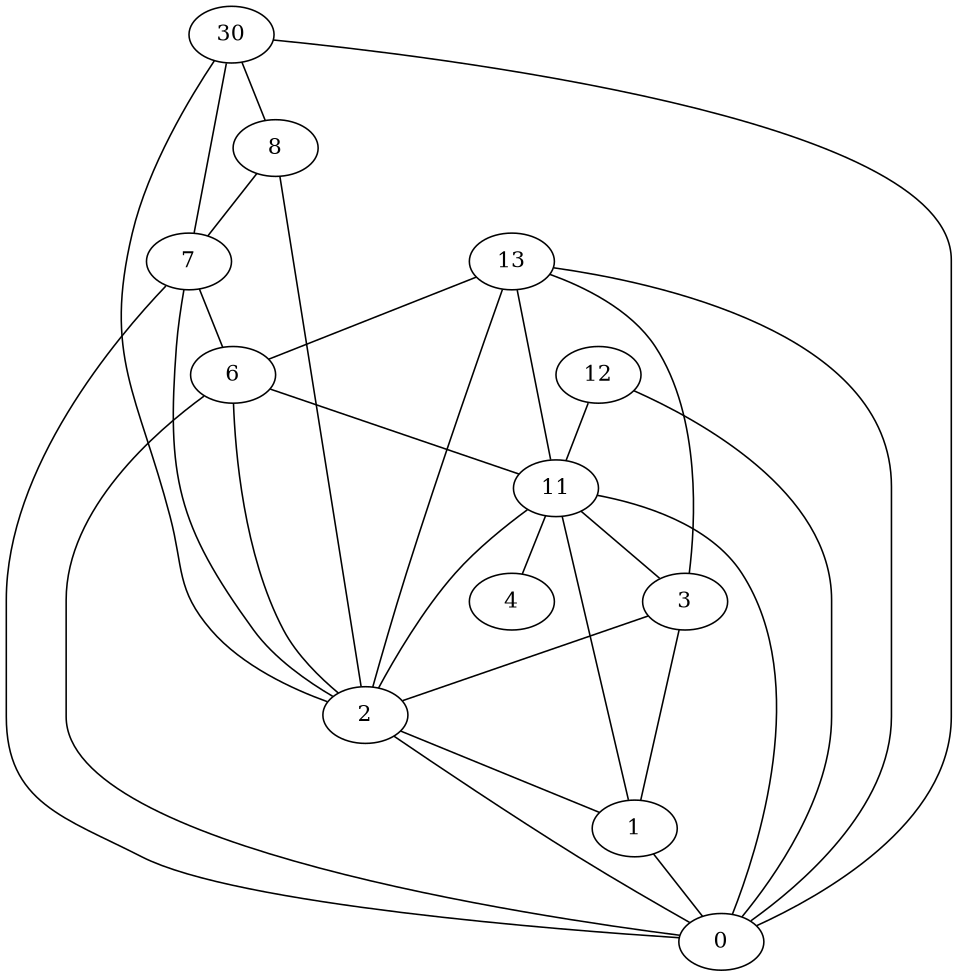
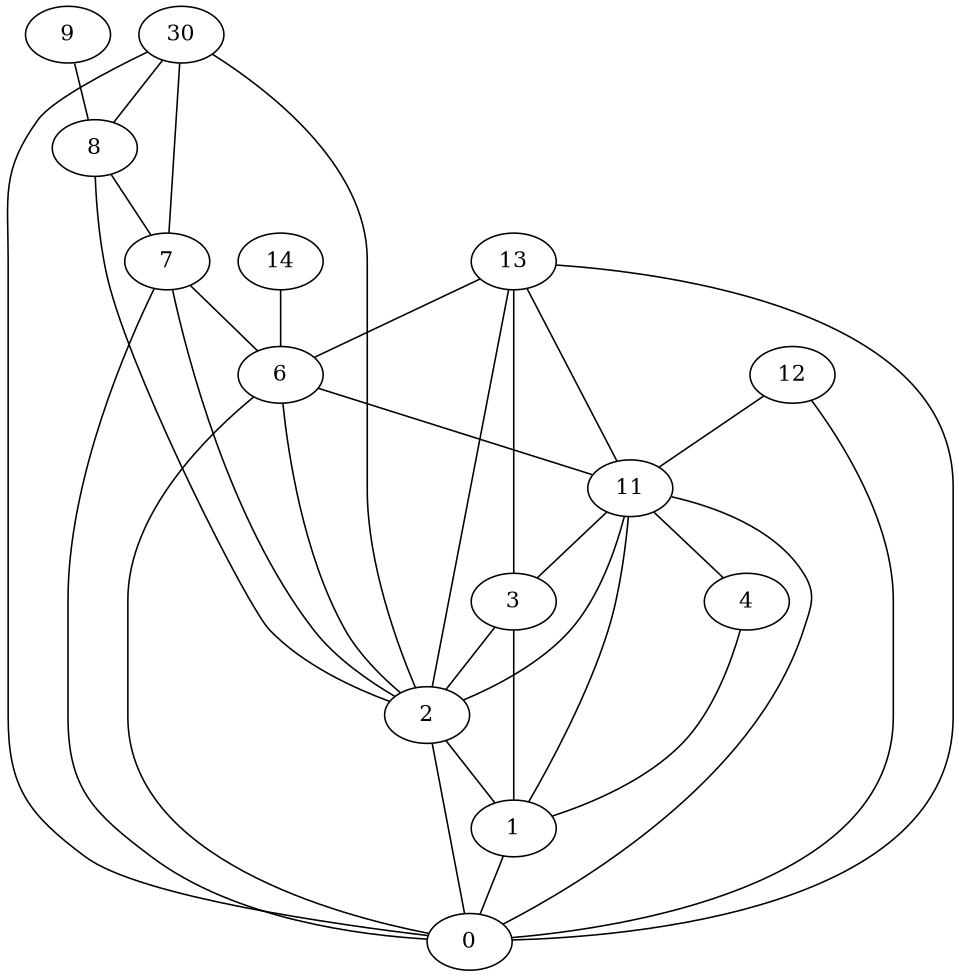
node "9": added
node "14": added
edge "1" -> "4": added
